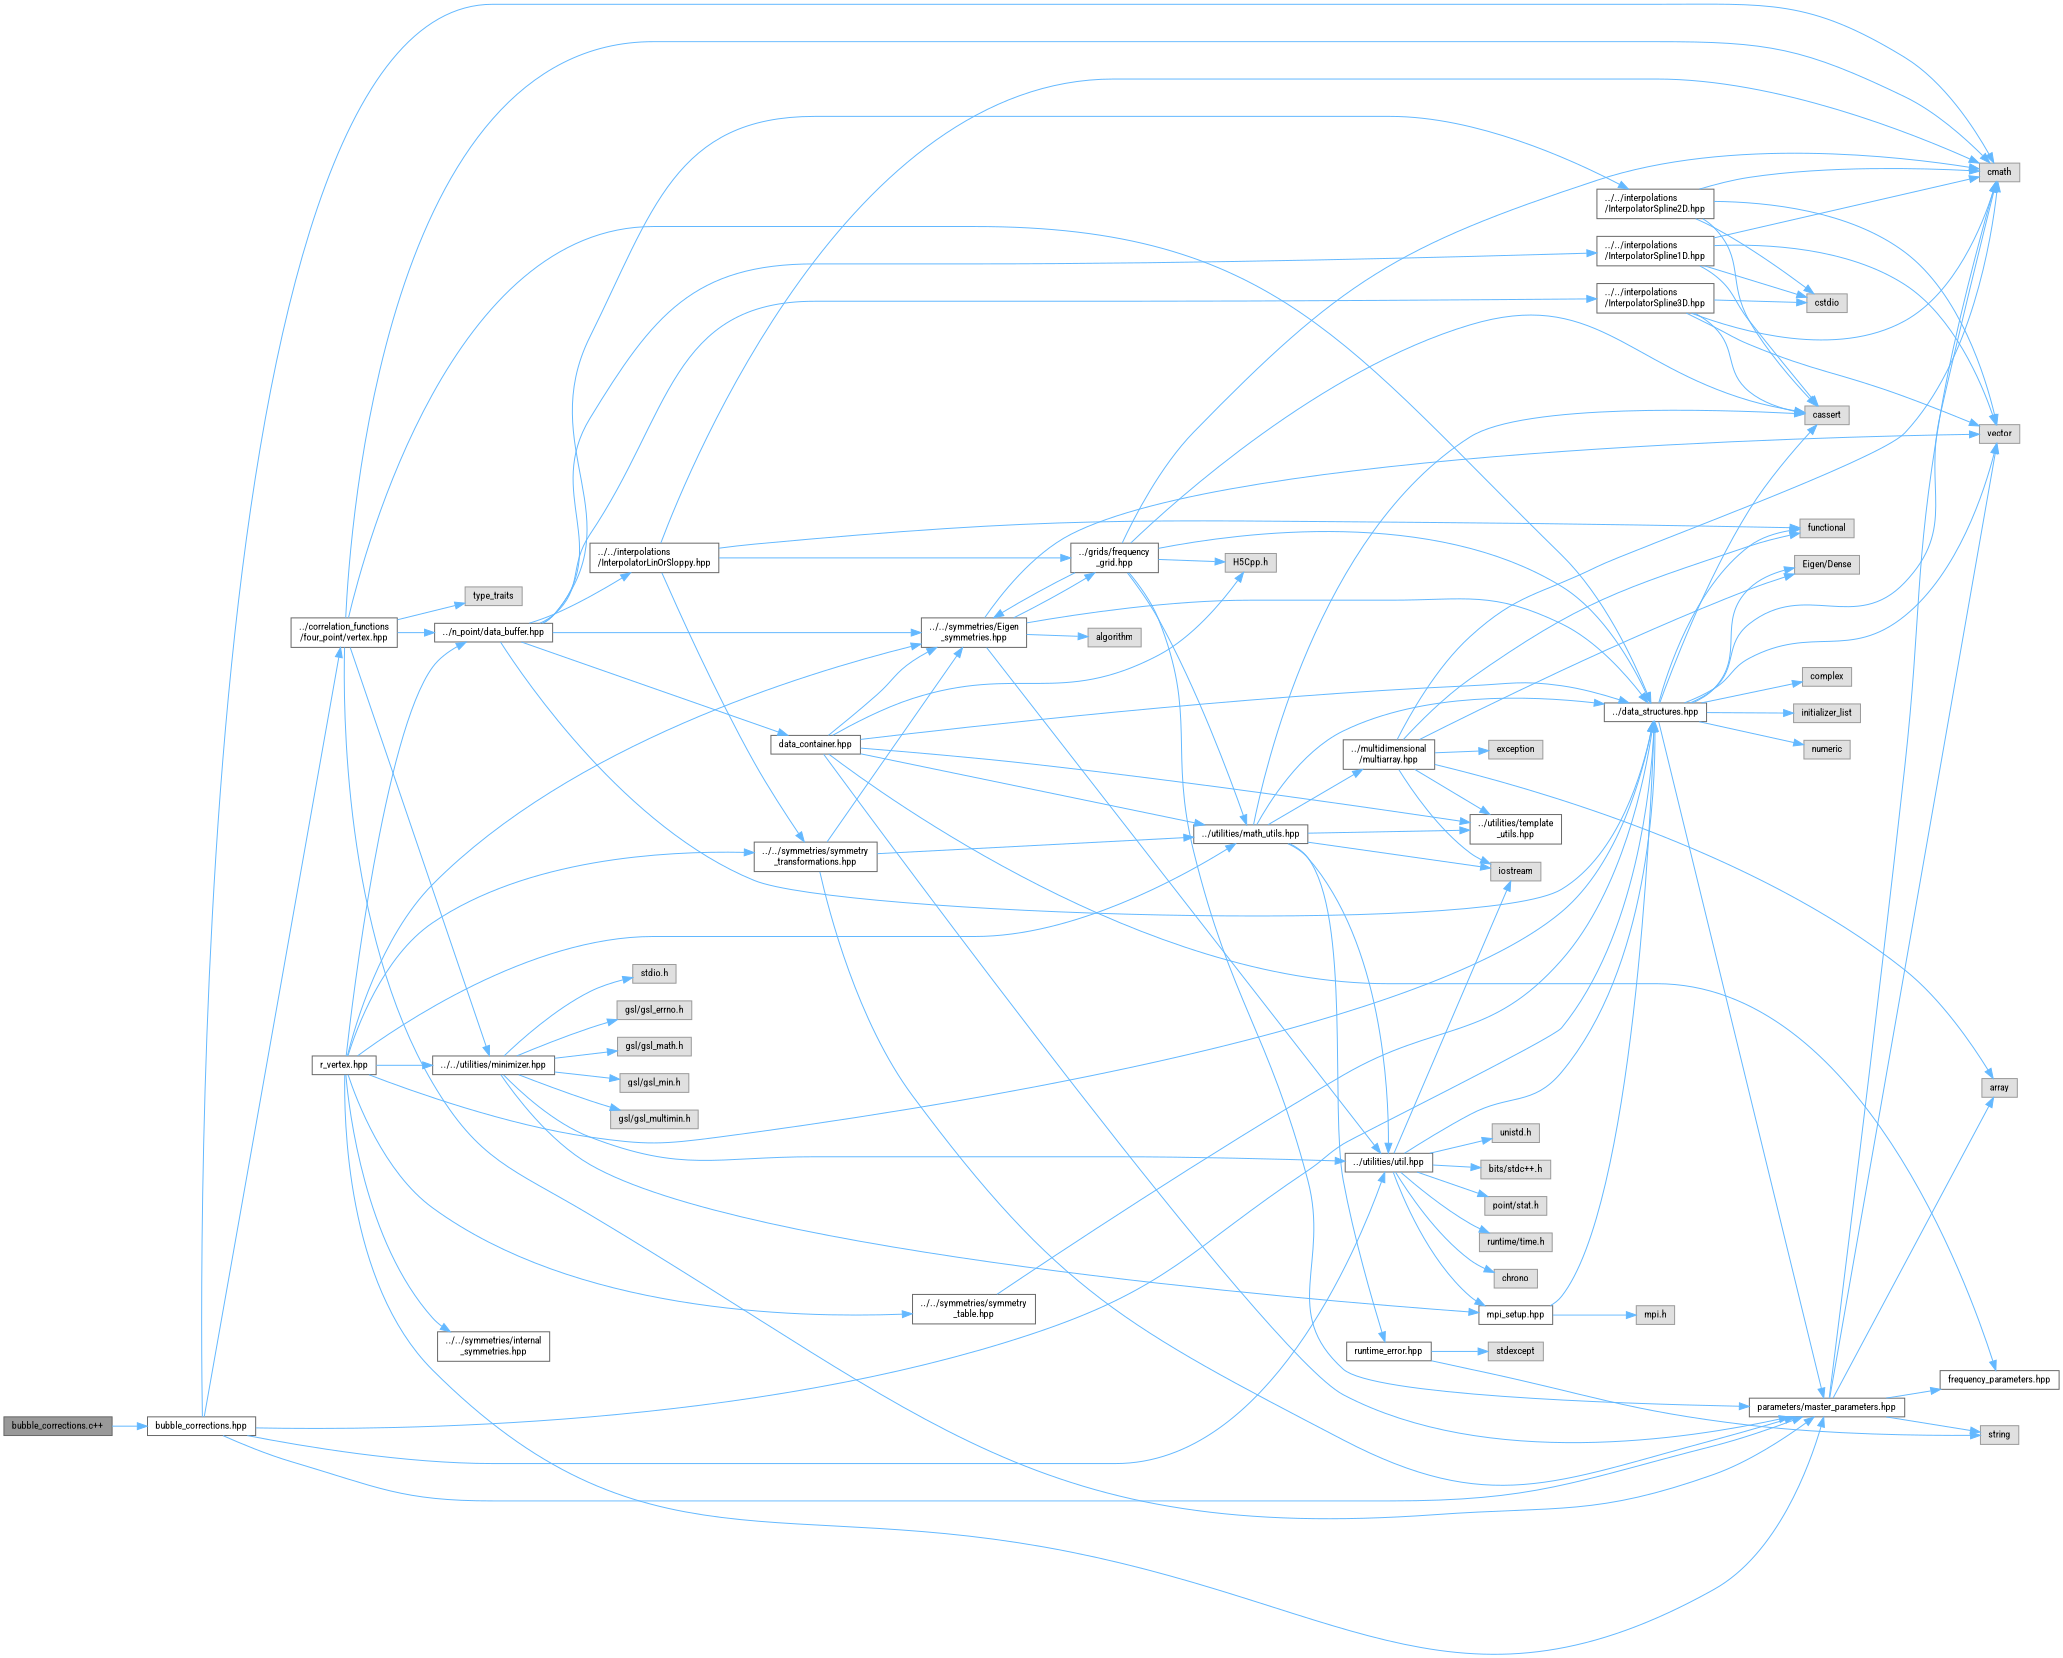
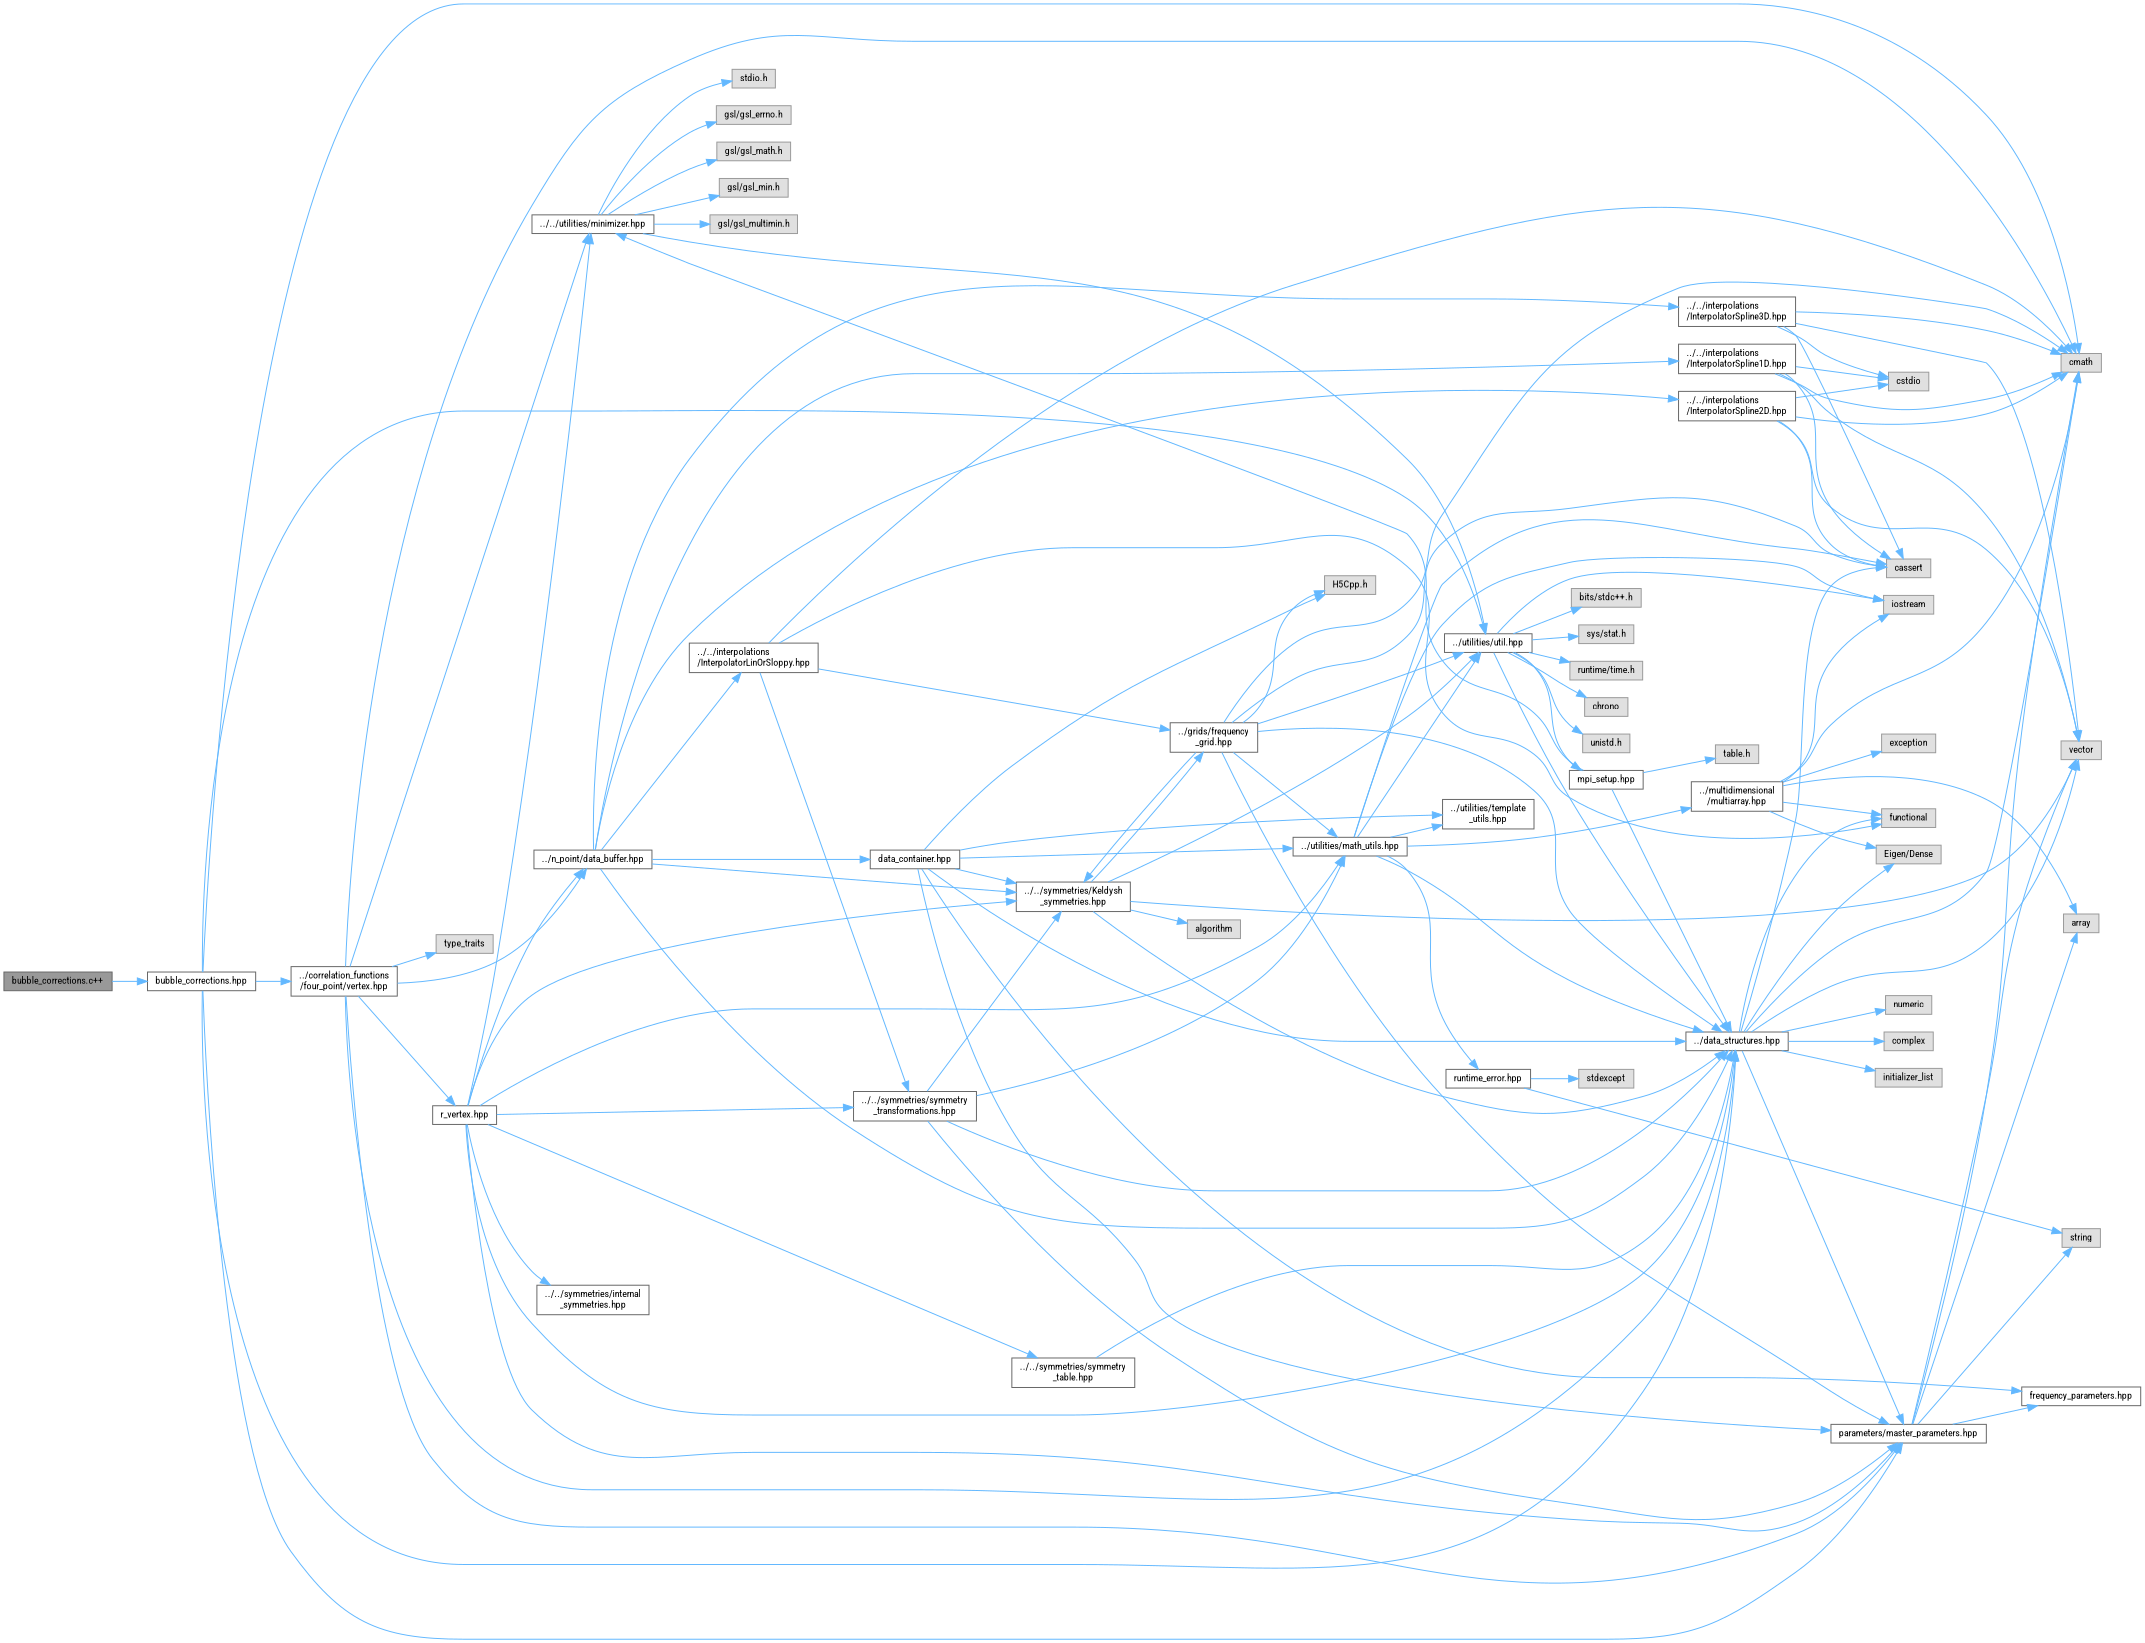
node "../../symmetries/Eigen _symmetries.hpp": label "../../symmetries/Eigen _symmetries.hpp" -> "../../symmetries/Keldysh _symmetries.hpp"
edge "../grids/frequency _grid.hpp" -> "../utilities/util.hpp": added
edge "../multidimensional /multiarray.hpp" -> "../utilities/template _utils.hpp": removed
edge "../correlation_functions /four_point/vertex.hpp" -> "r_vertex.hpp": added
edge "../../symmetries/symmetry _transformations.hpp" -> "../data_structures.hpp": added
node "point/stat.h": label "point/stat.h" -> "sys/stat.h"
edge "../../utilities/minimizer.hpp" -> "mpi_setup.hpp": reversed
node "mpi.h": label "mpi.h" -> "table.h"
